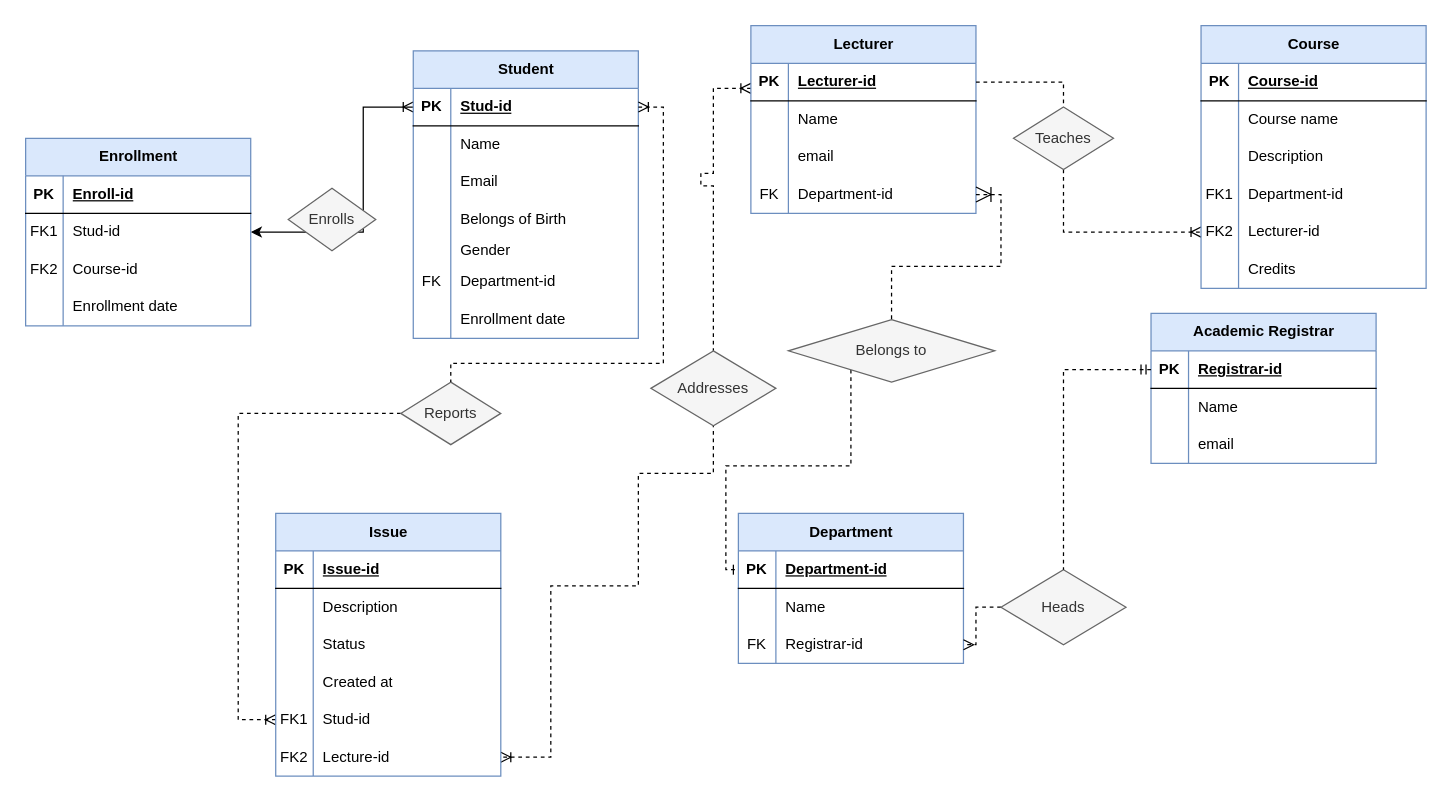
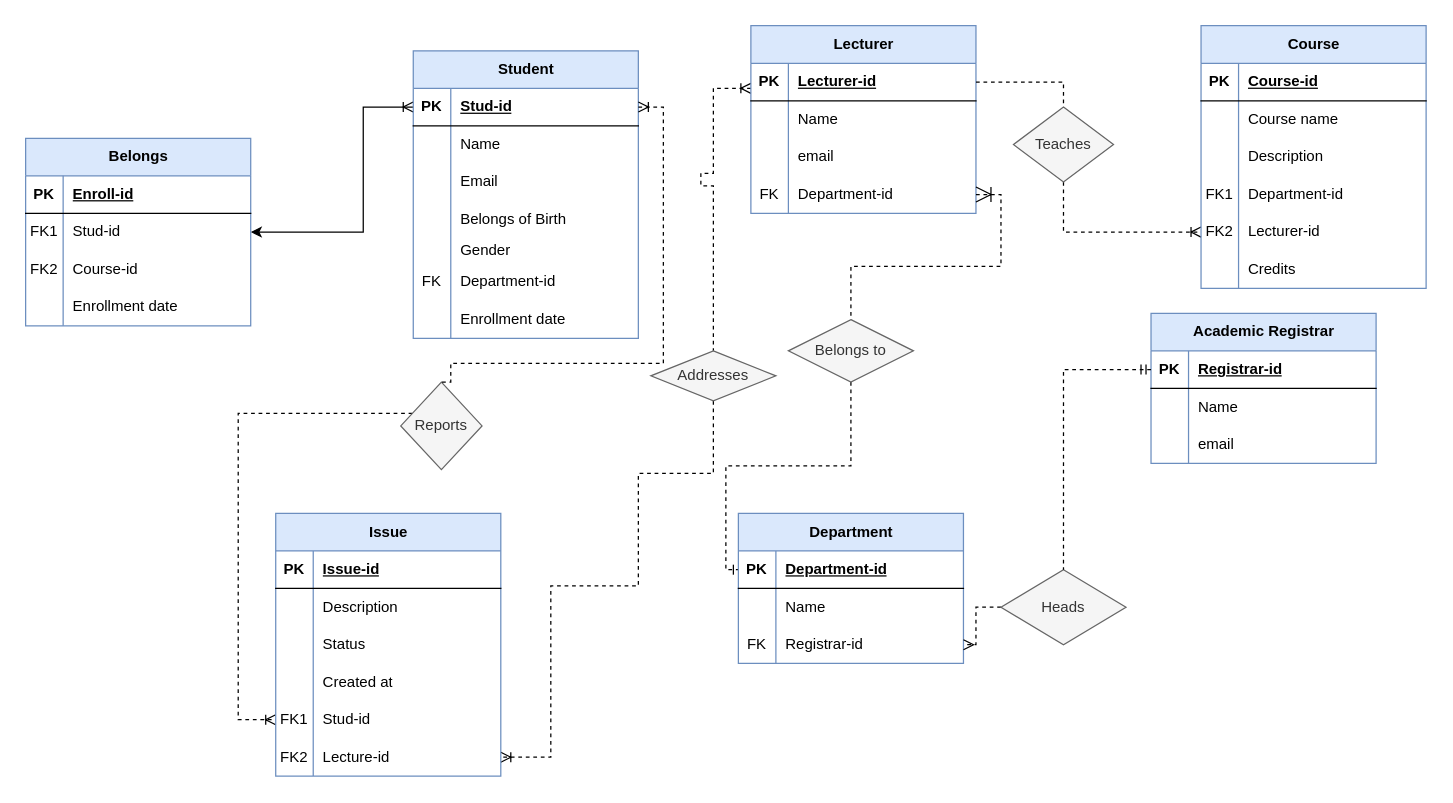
node "Teaches": size 100x63 -> 100x75
node "Enrollment": label "Enrollment" -> "Belongs"
node "Enrolls": removed
node "Belongs to": size 206x63 -> 125x63
node "Addresses": size 125x75 -> 125x50
node "Reports": size 100x63 -> 81x88
